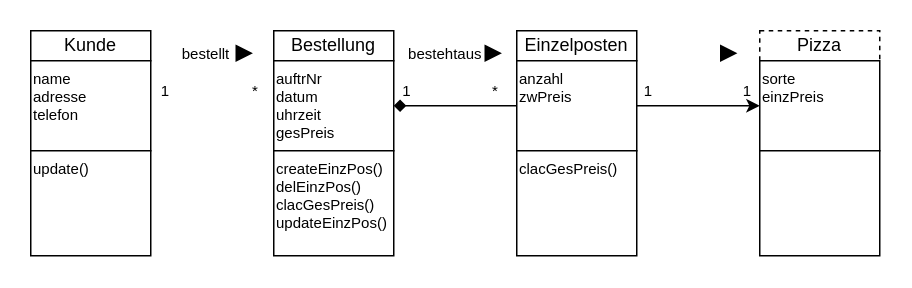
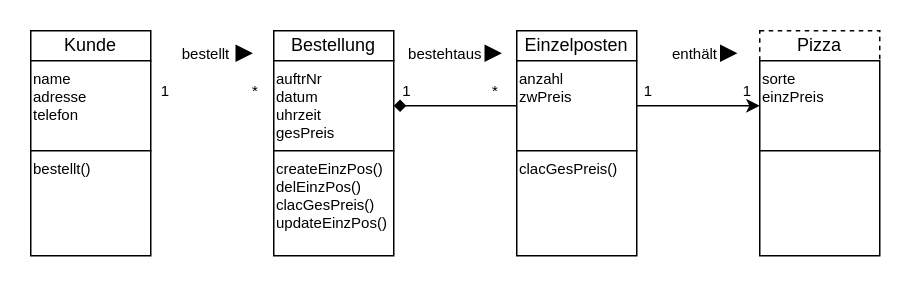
node "enthält": added
node "update()": label "update()" -> "bestellt()"
